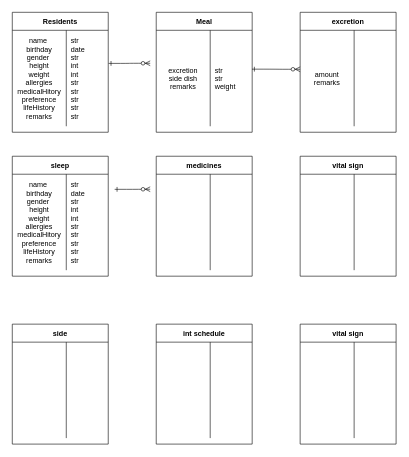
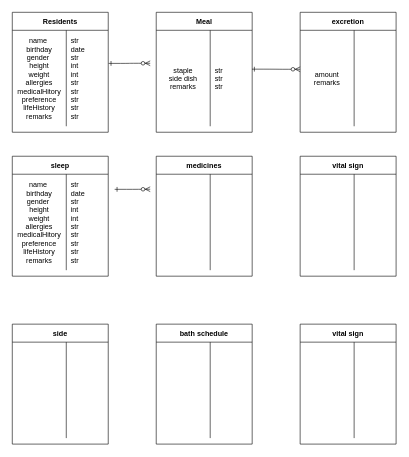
node "excretion side dish remarks": label "excretion side dish remarks" -> "staple side dish remarks"
node "str str weight": label "str str weight" -> "str str str"
node "int schedule": label "int schedule" -> "bath schedule"
